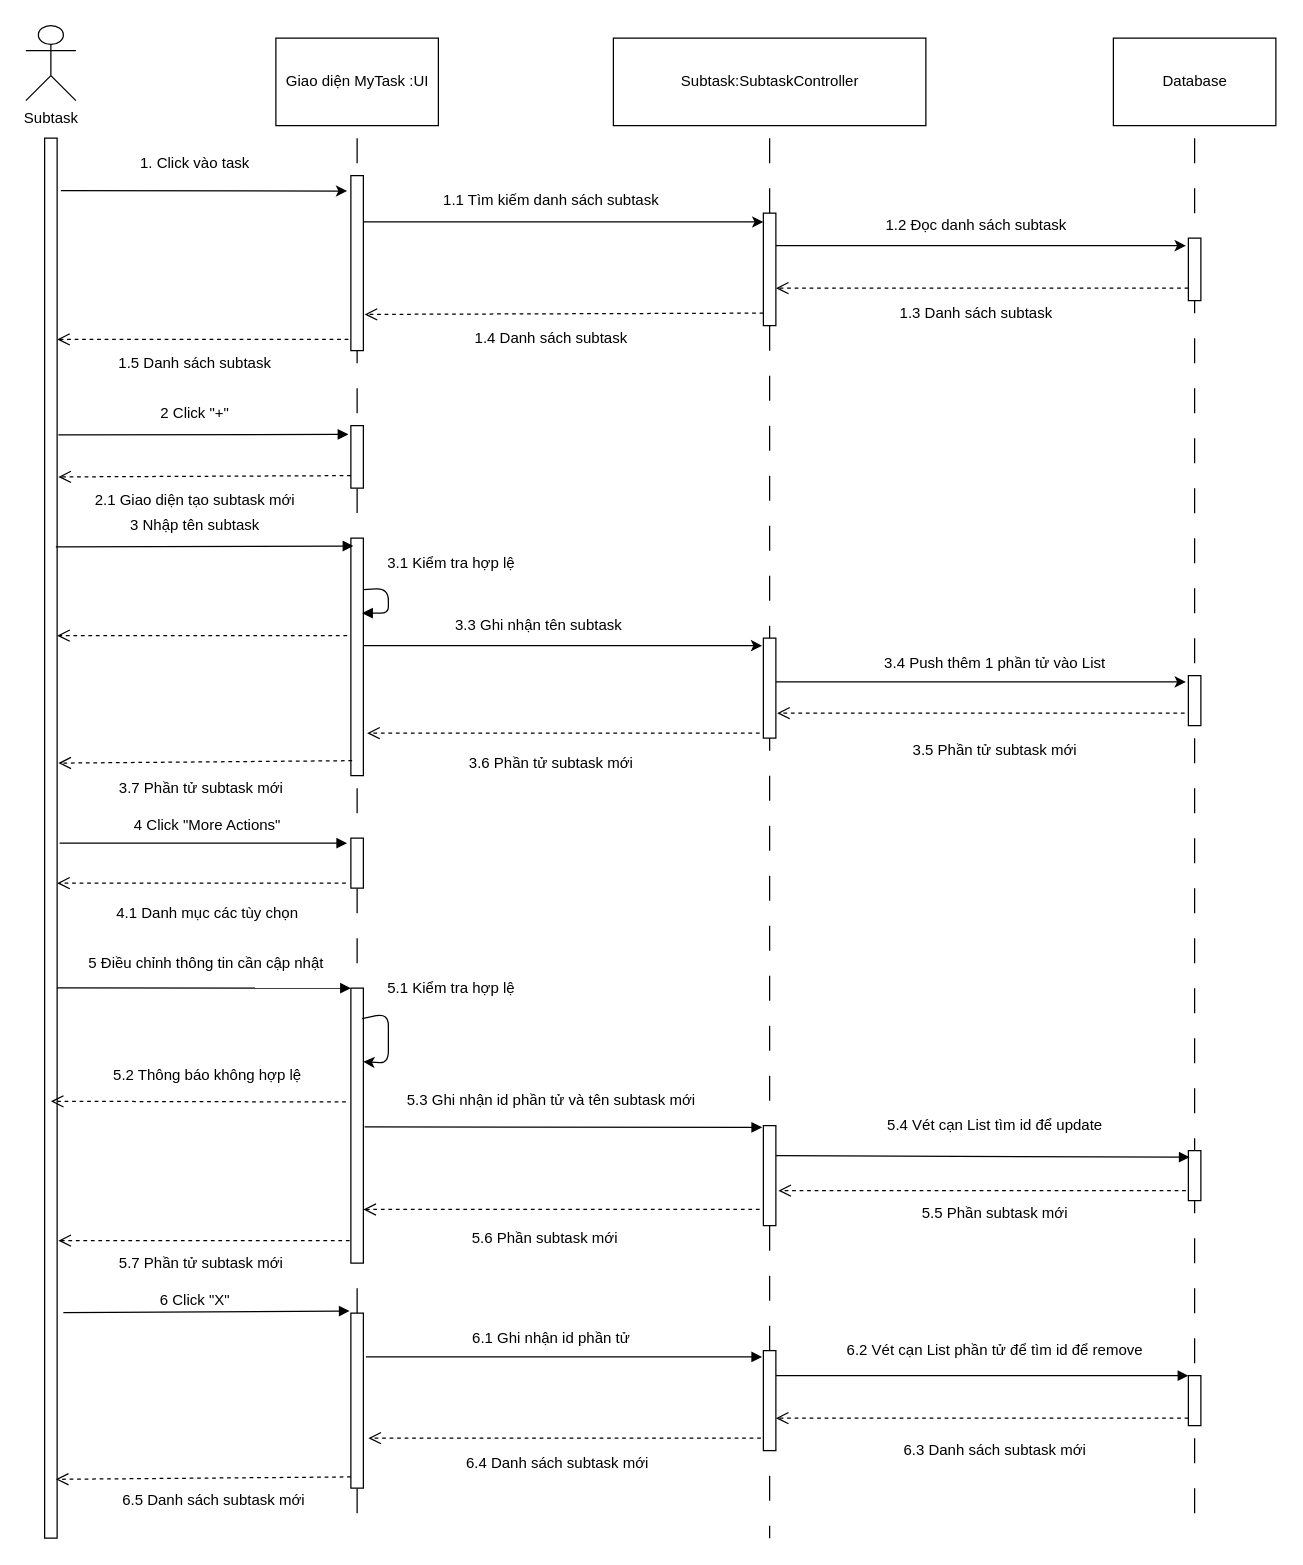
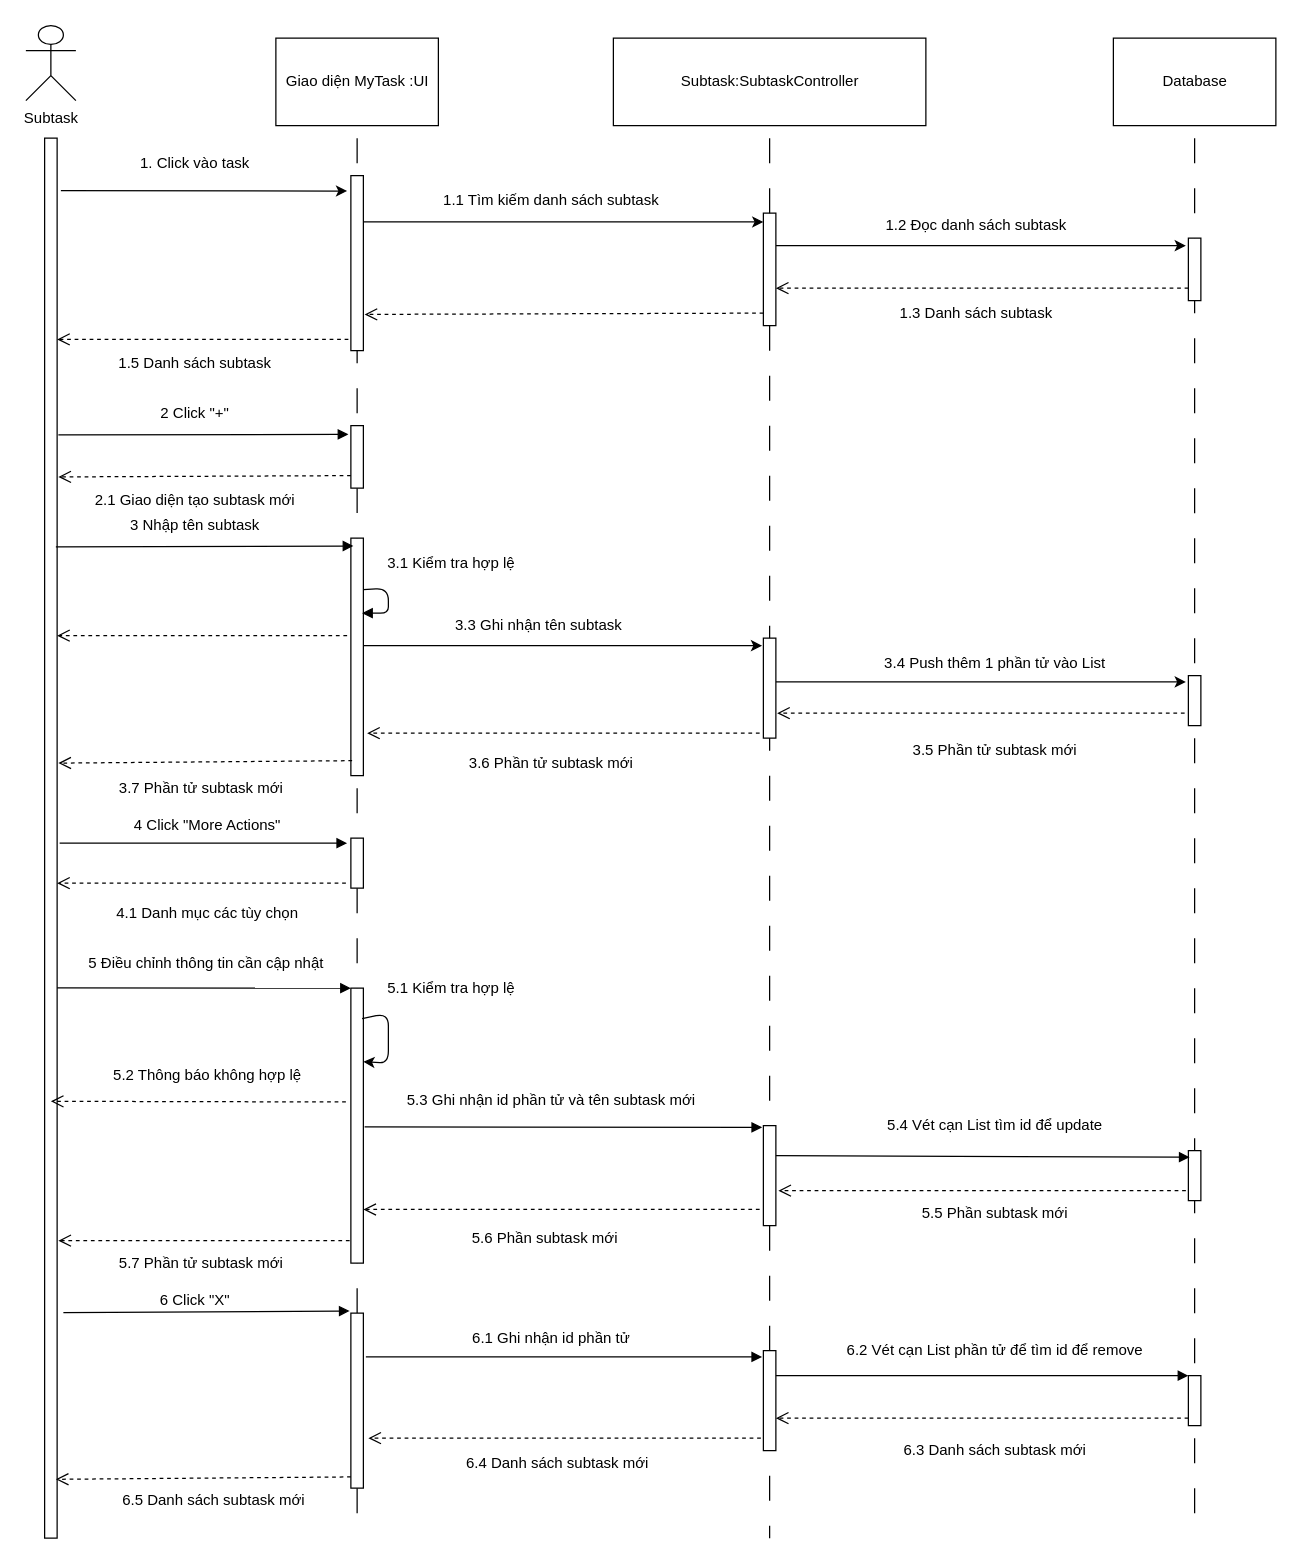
node "1.4 Danh sách subtask": removed
